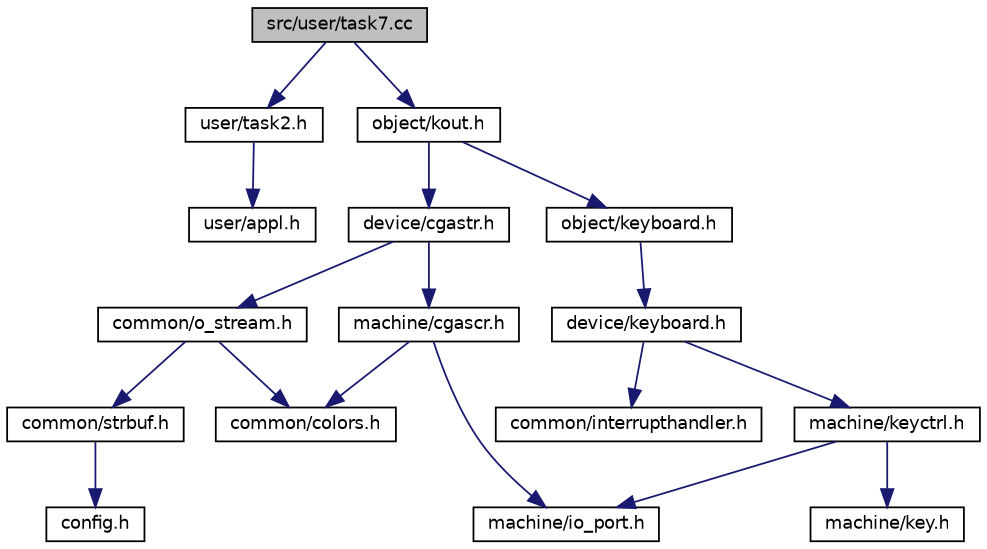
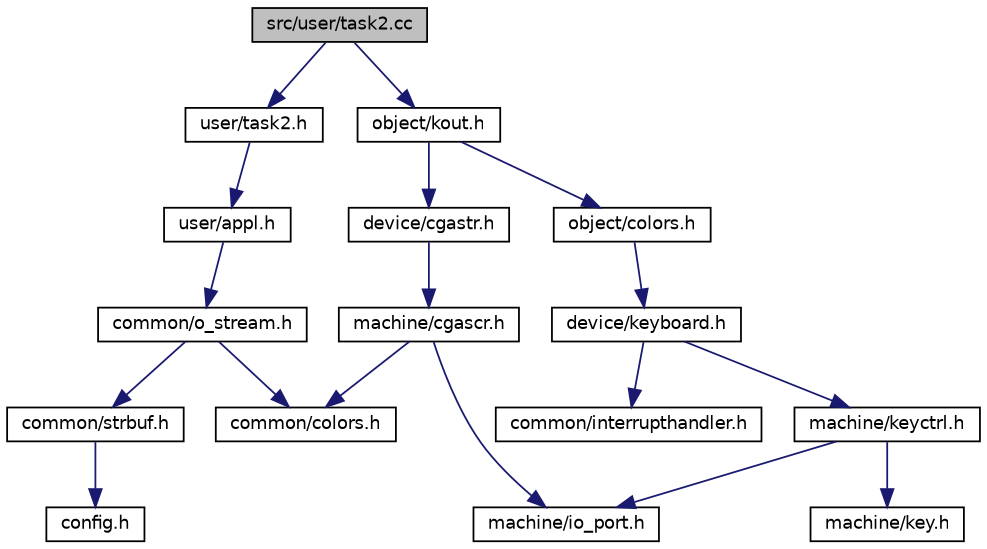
node "src/user/task7.cc": label "src/user/task7.cc" -> "src/user/task2.cc"
node "object/keyboard.h": label "object/keyboard.h" -> "object/colors.h"
edge "device/cgastr.h" -> "common/o_stream.h": now "user/appl.h" -> "common/o_stream.h"
